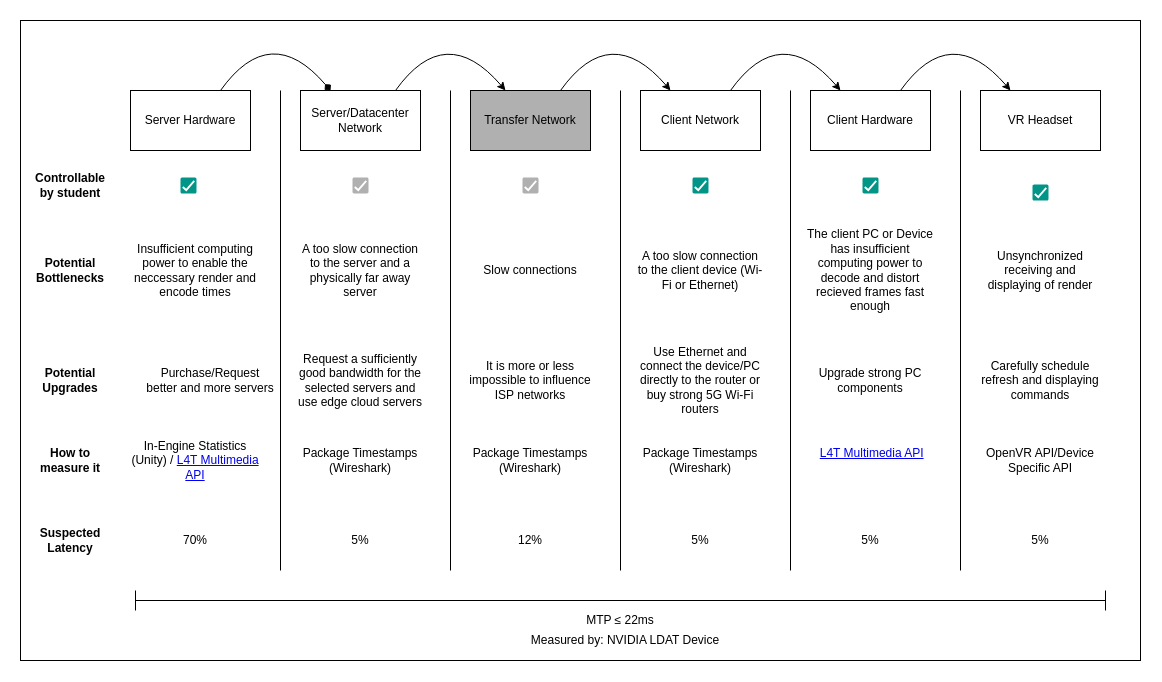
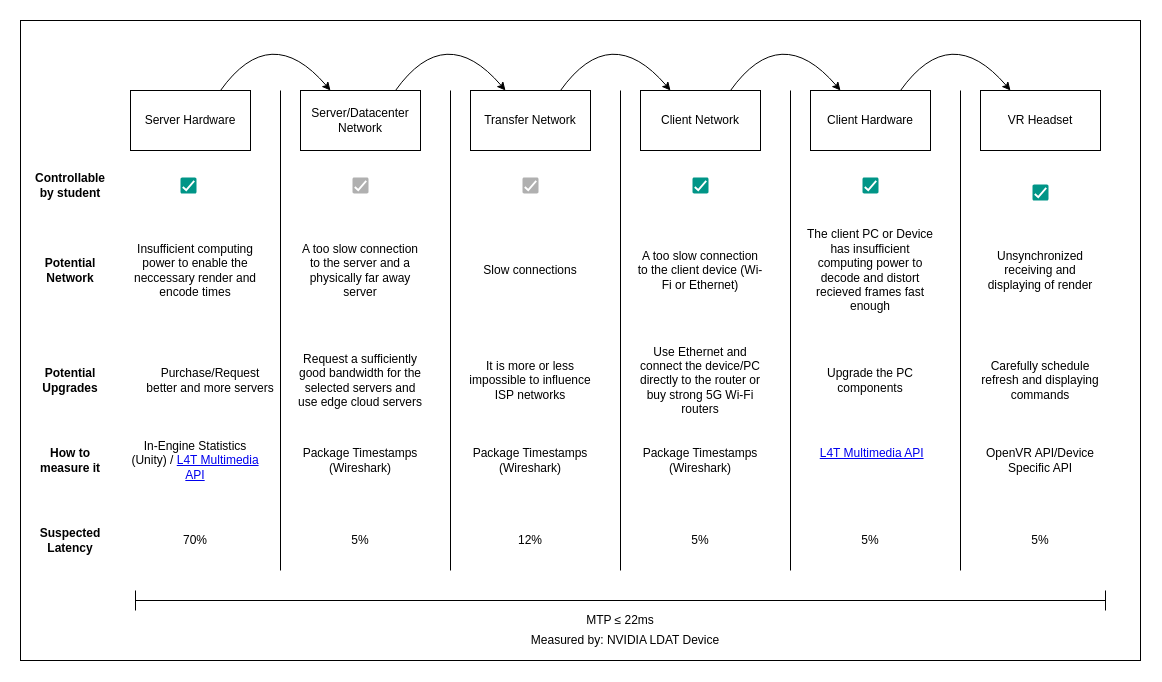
edge "Server Hardware" -> "Server/Datacenter Network": arrowhead diamond -> classic
node "Transfer Network": fillcolor #b0b0b0 -> #ffffff
node "Potential Bottlenecks": label "Potential Bottlenecks" -> "Potential Network"
node "Upgrade strong PC components": label "Upgrade strong PC components" -> "Upgrade the PC components"
